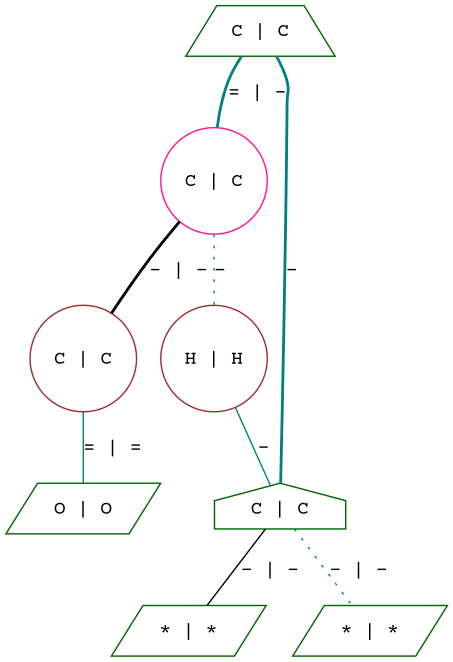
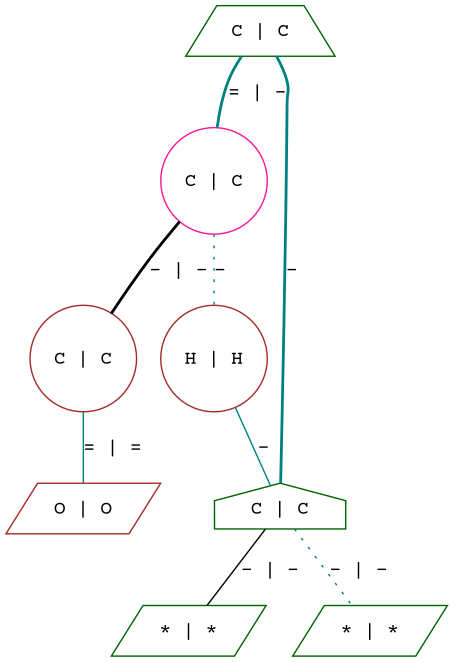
node "O | O": color darkgreen -> brown
